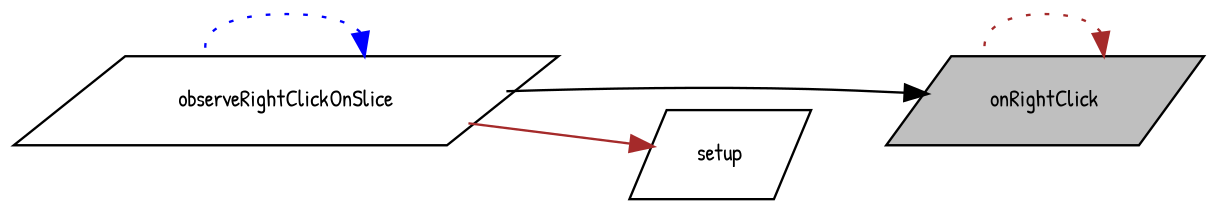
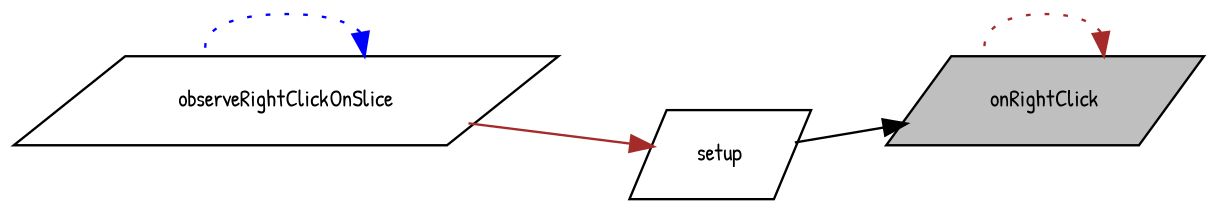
edge "observeRightClickOnSlice" -> "onRightClick": now "setup" -> "onRightClick"
